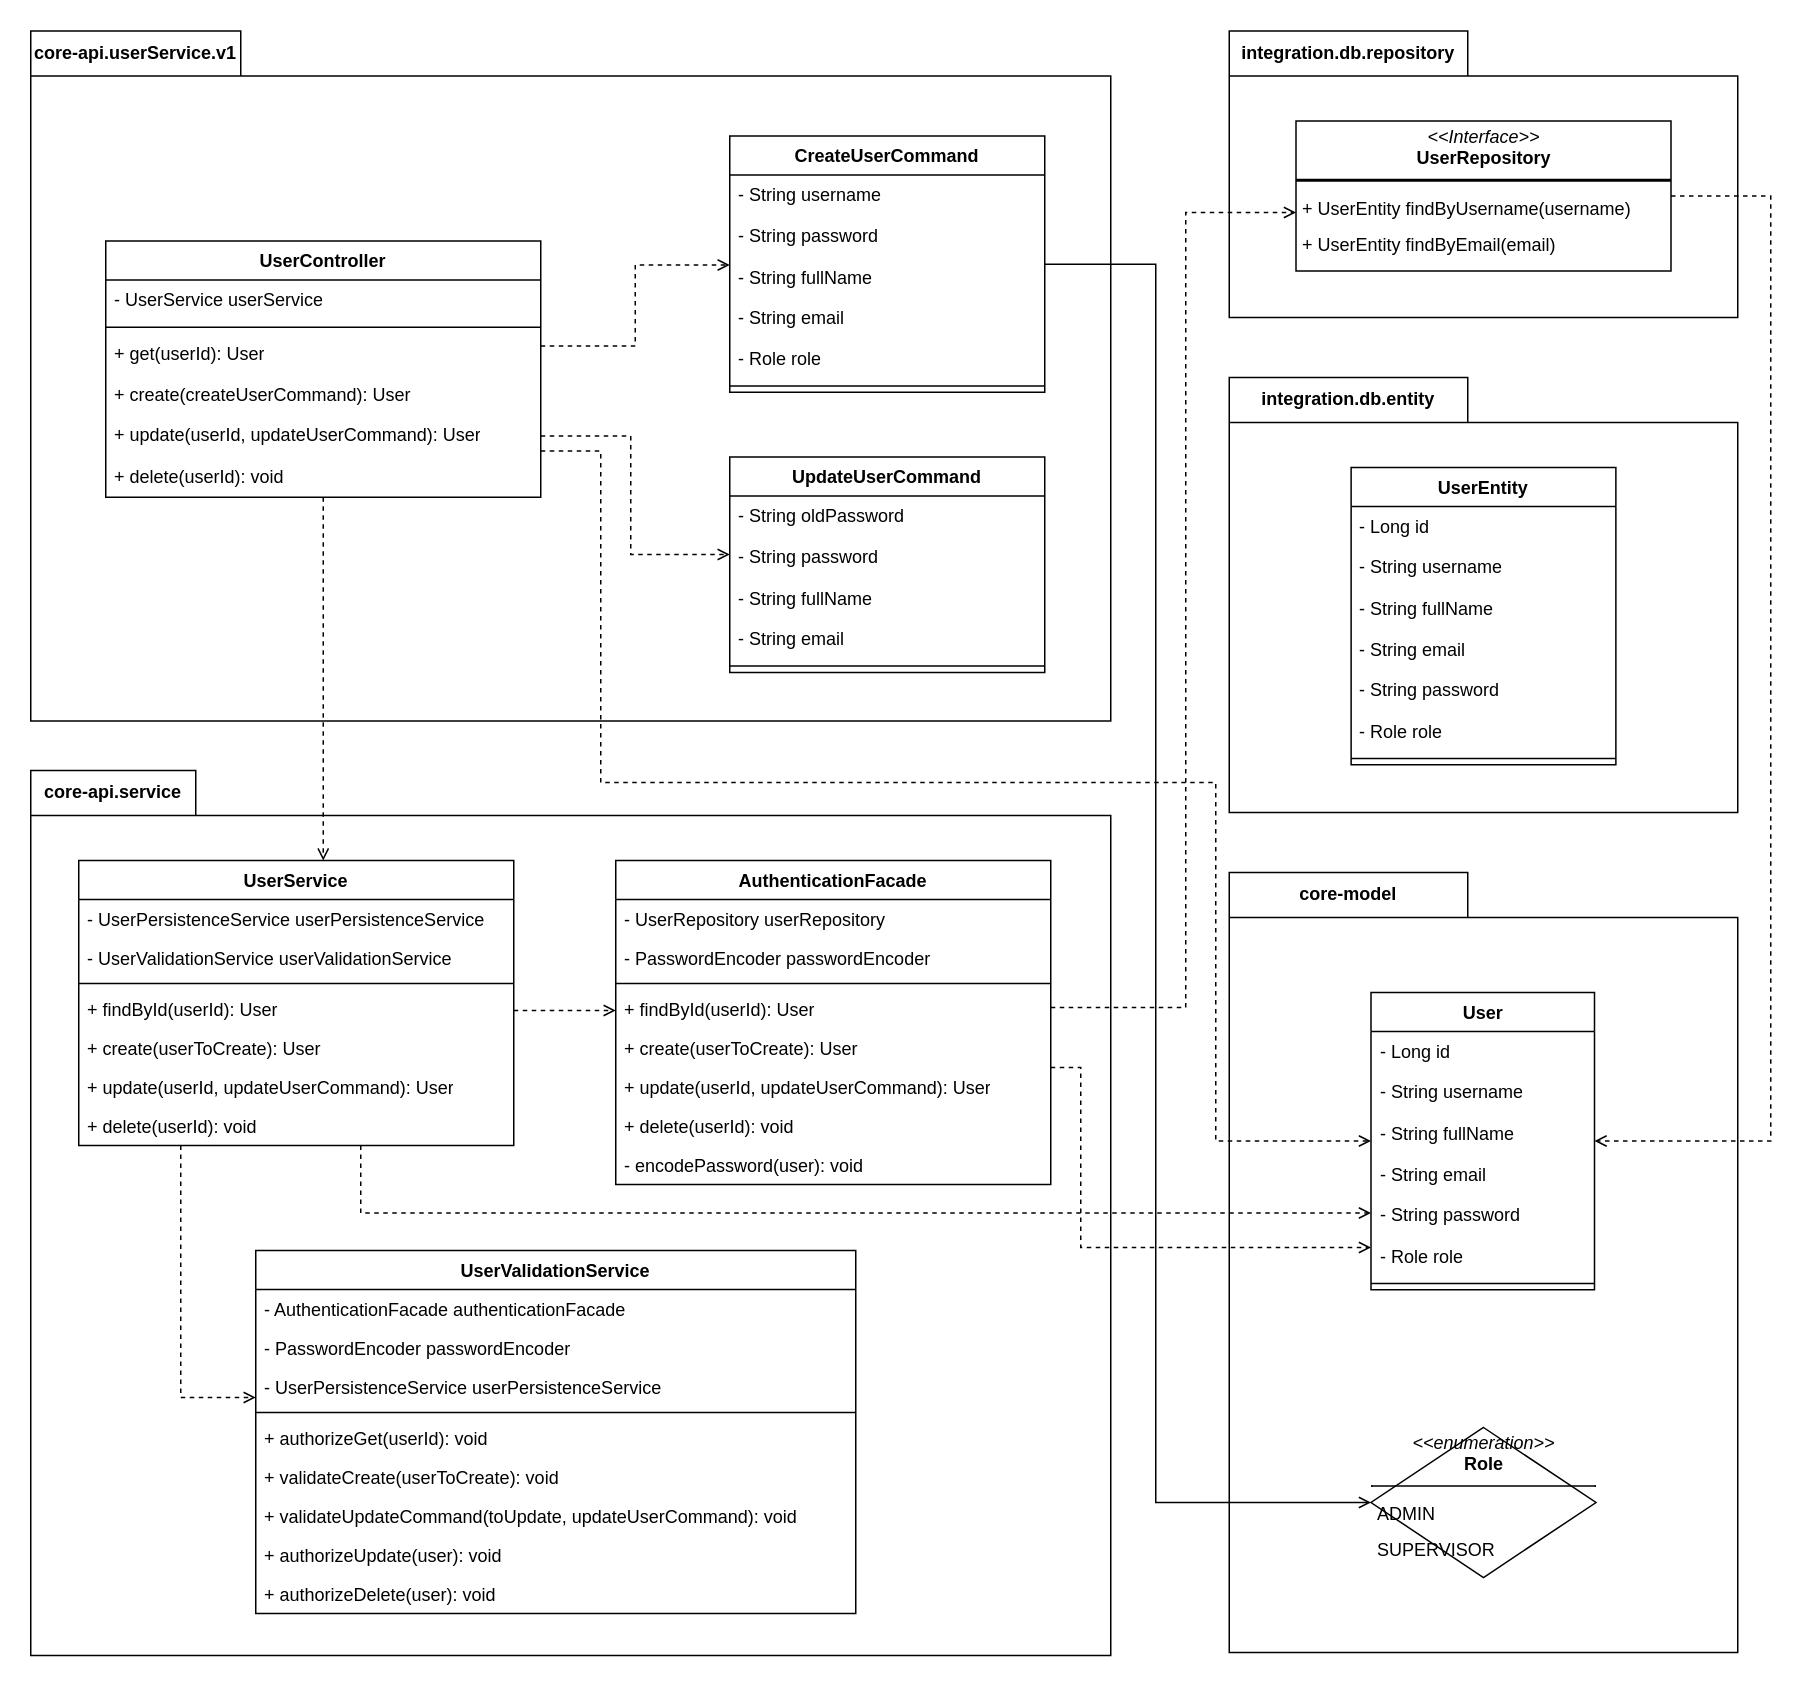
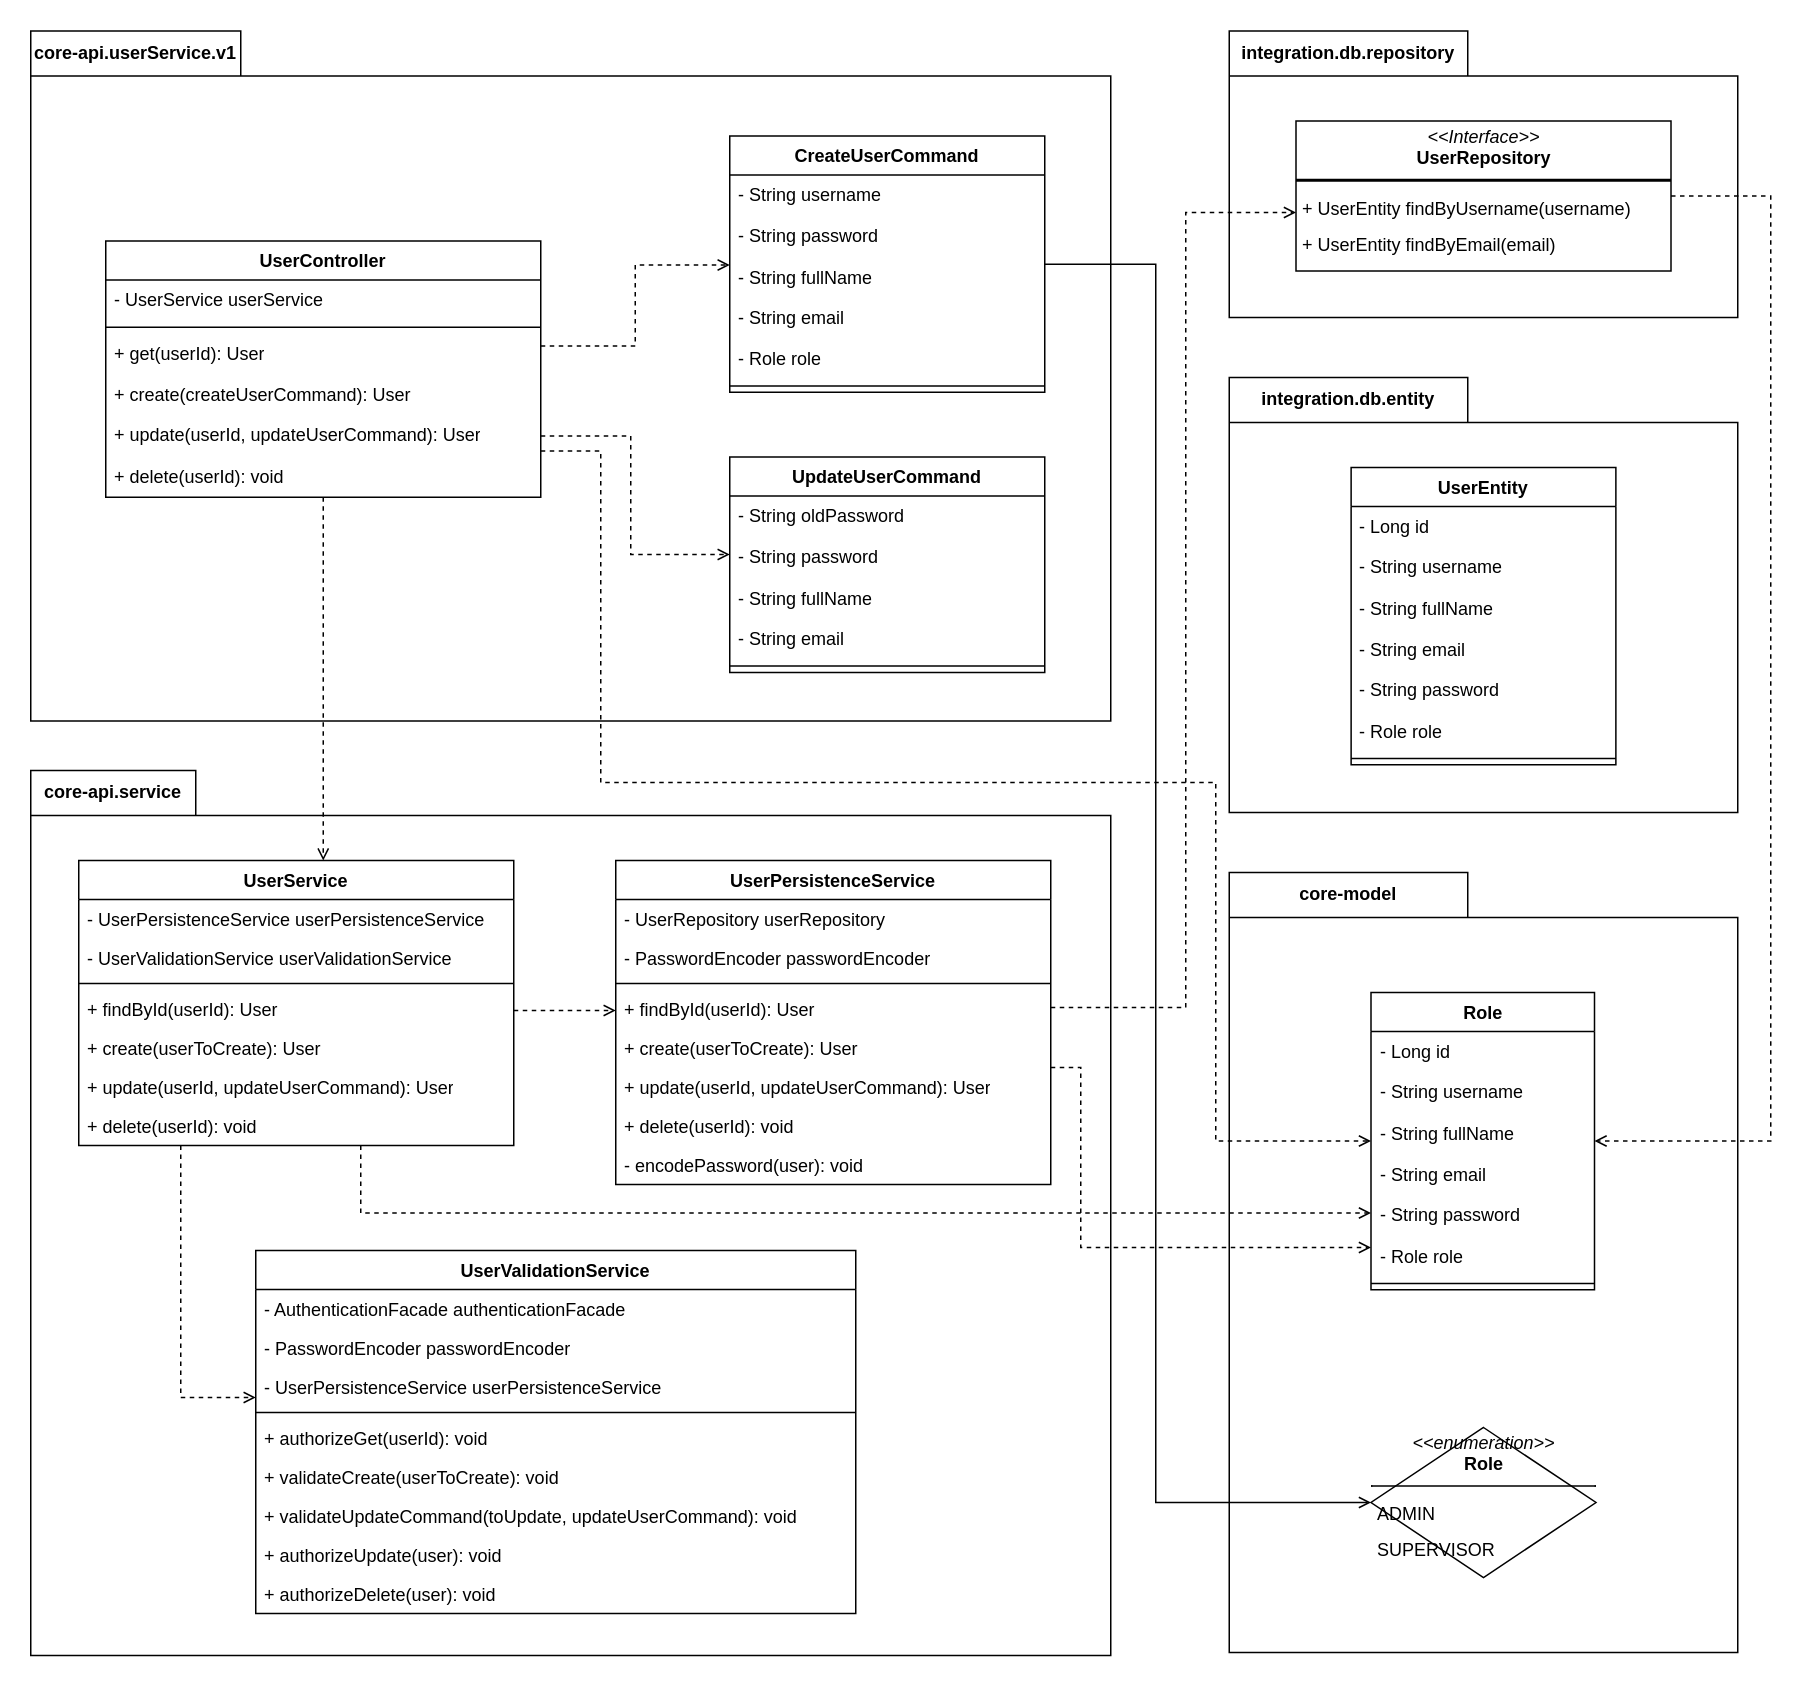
node "AuthenticationFacade": label "AuthenticationFacade" -> "UserPersistenceService"
node "User": label "User" -> "Role"
